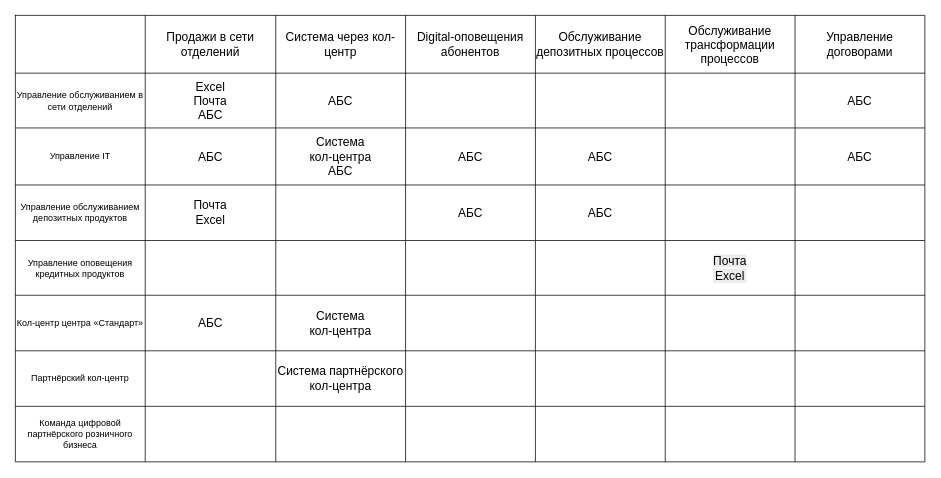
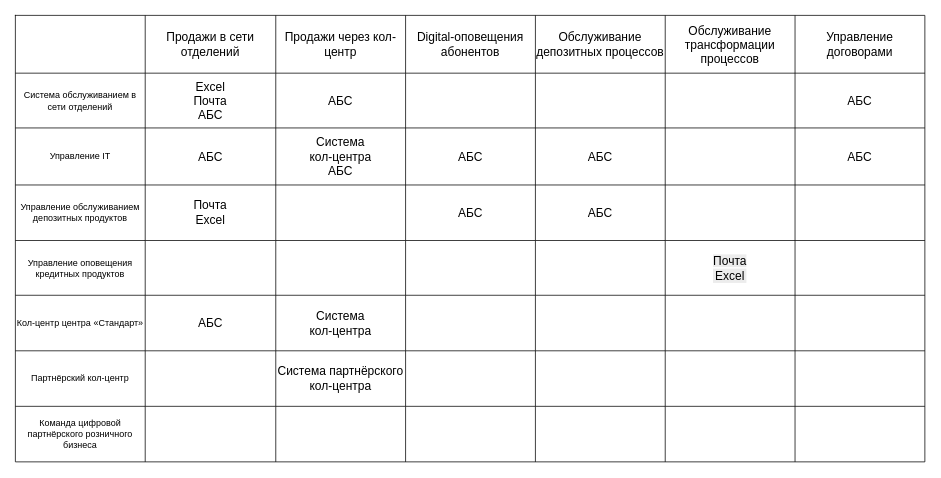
node "Система через кол-центр": label "Система через кол-центр" -> "Продажи через кол-центр"
node "Управление обслуживанием в сети отделений": label "Управление обслуживанием в сети отделений" -> "Система обслуживанием в сети отделений"
